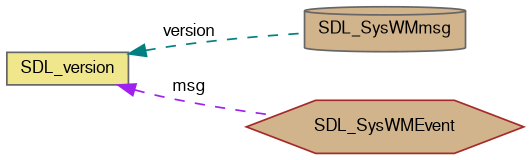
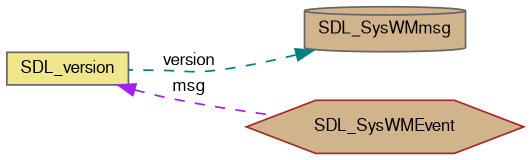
edge "SDL_SysWMmsg" -> "SDL_version": reversed
